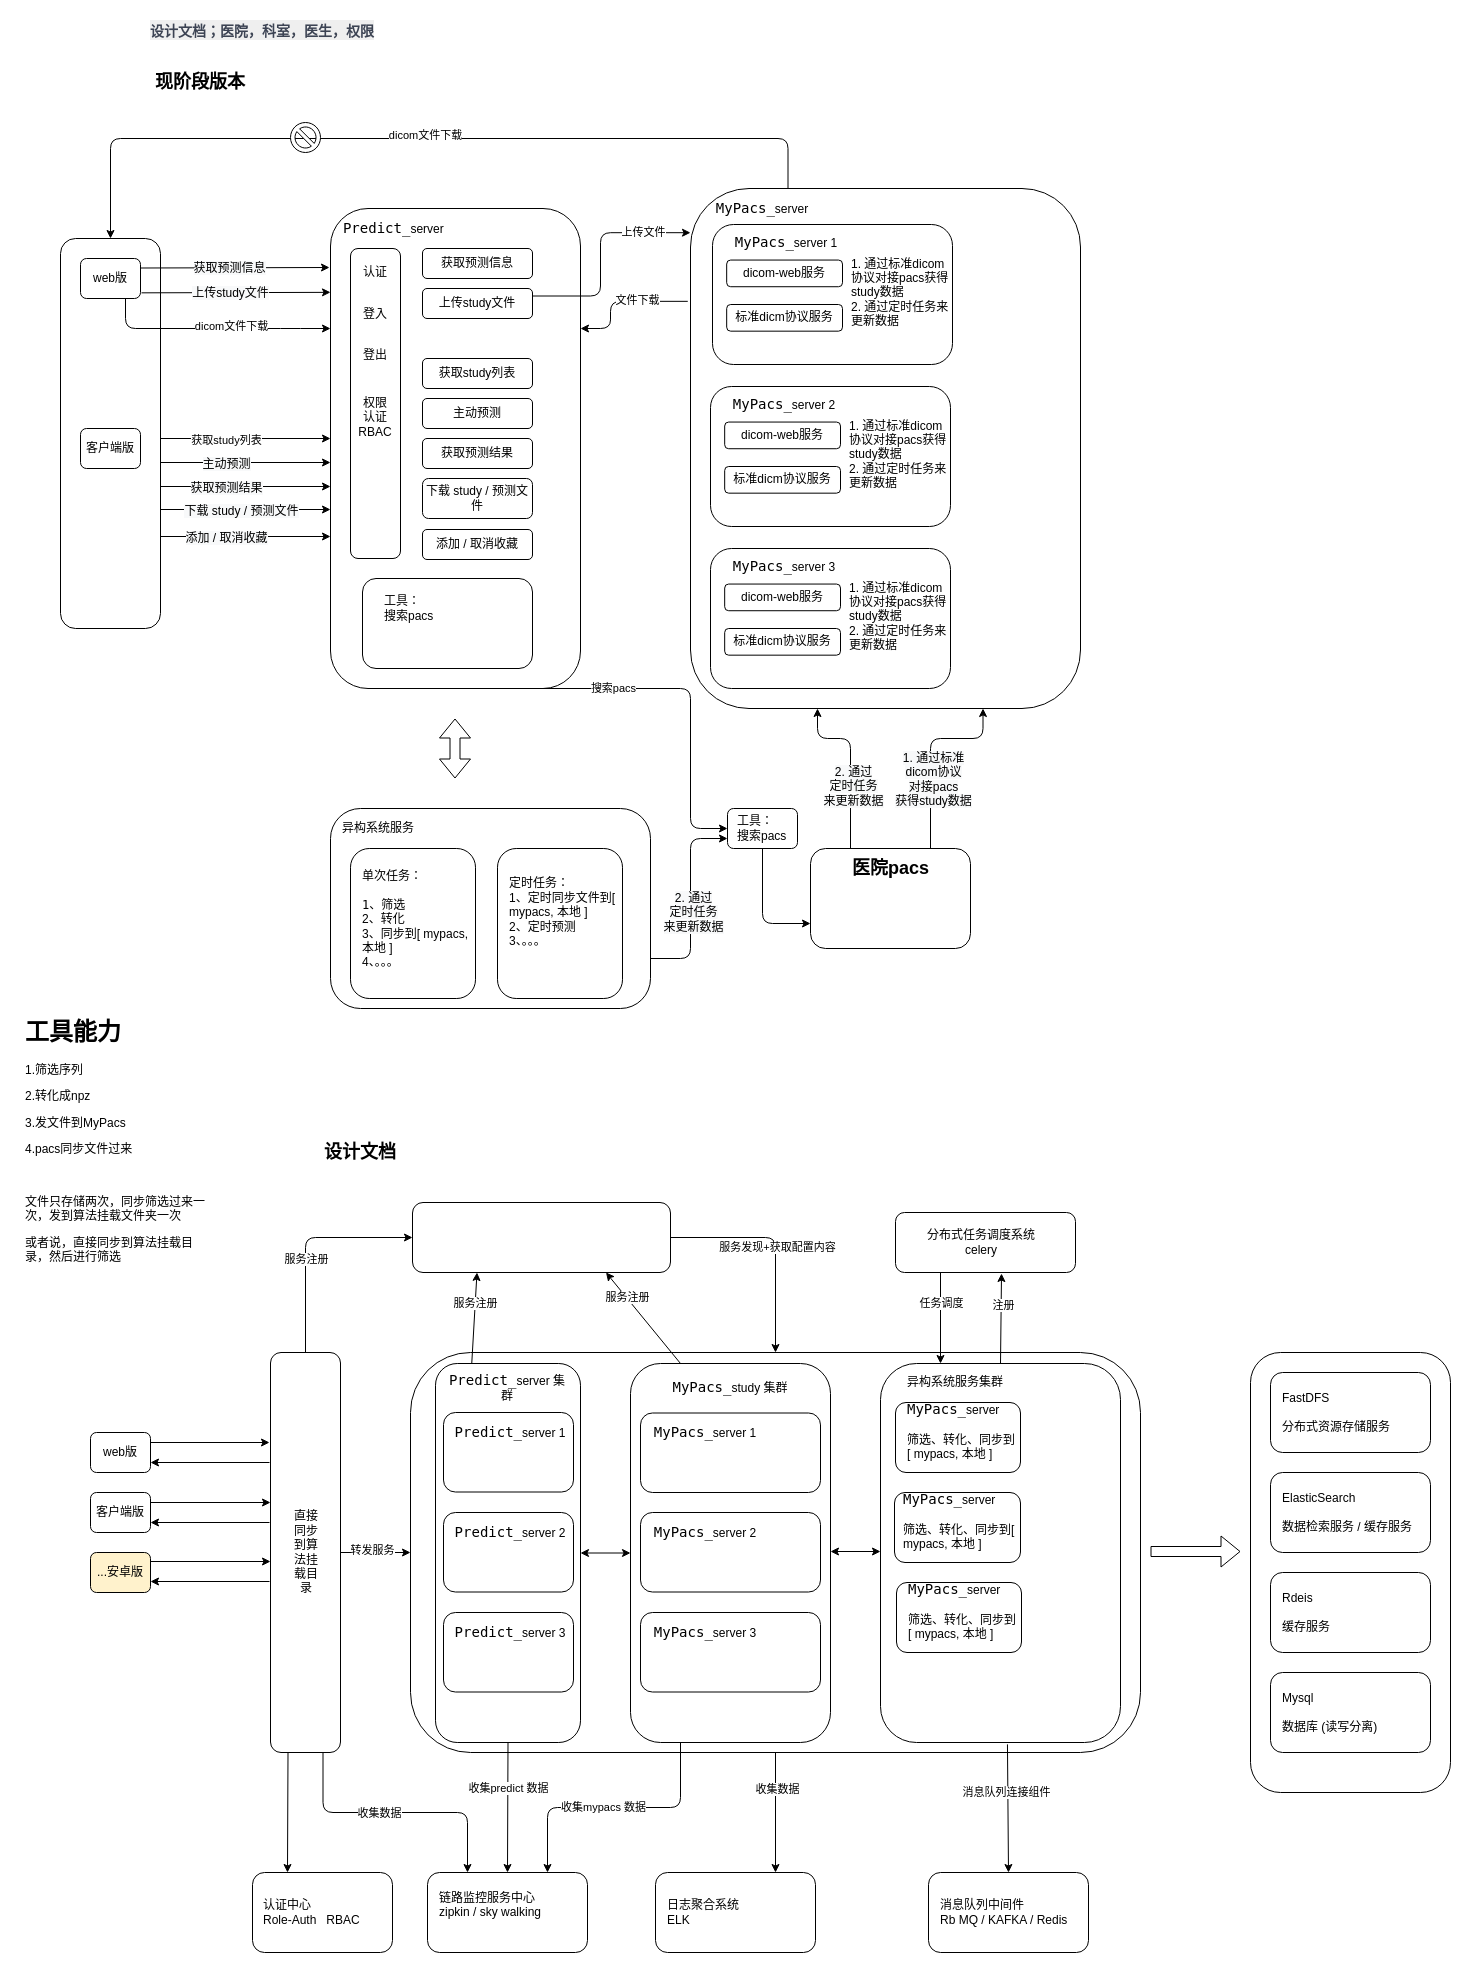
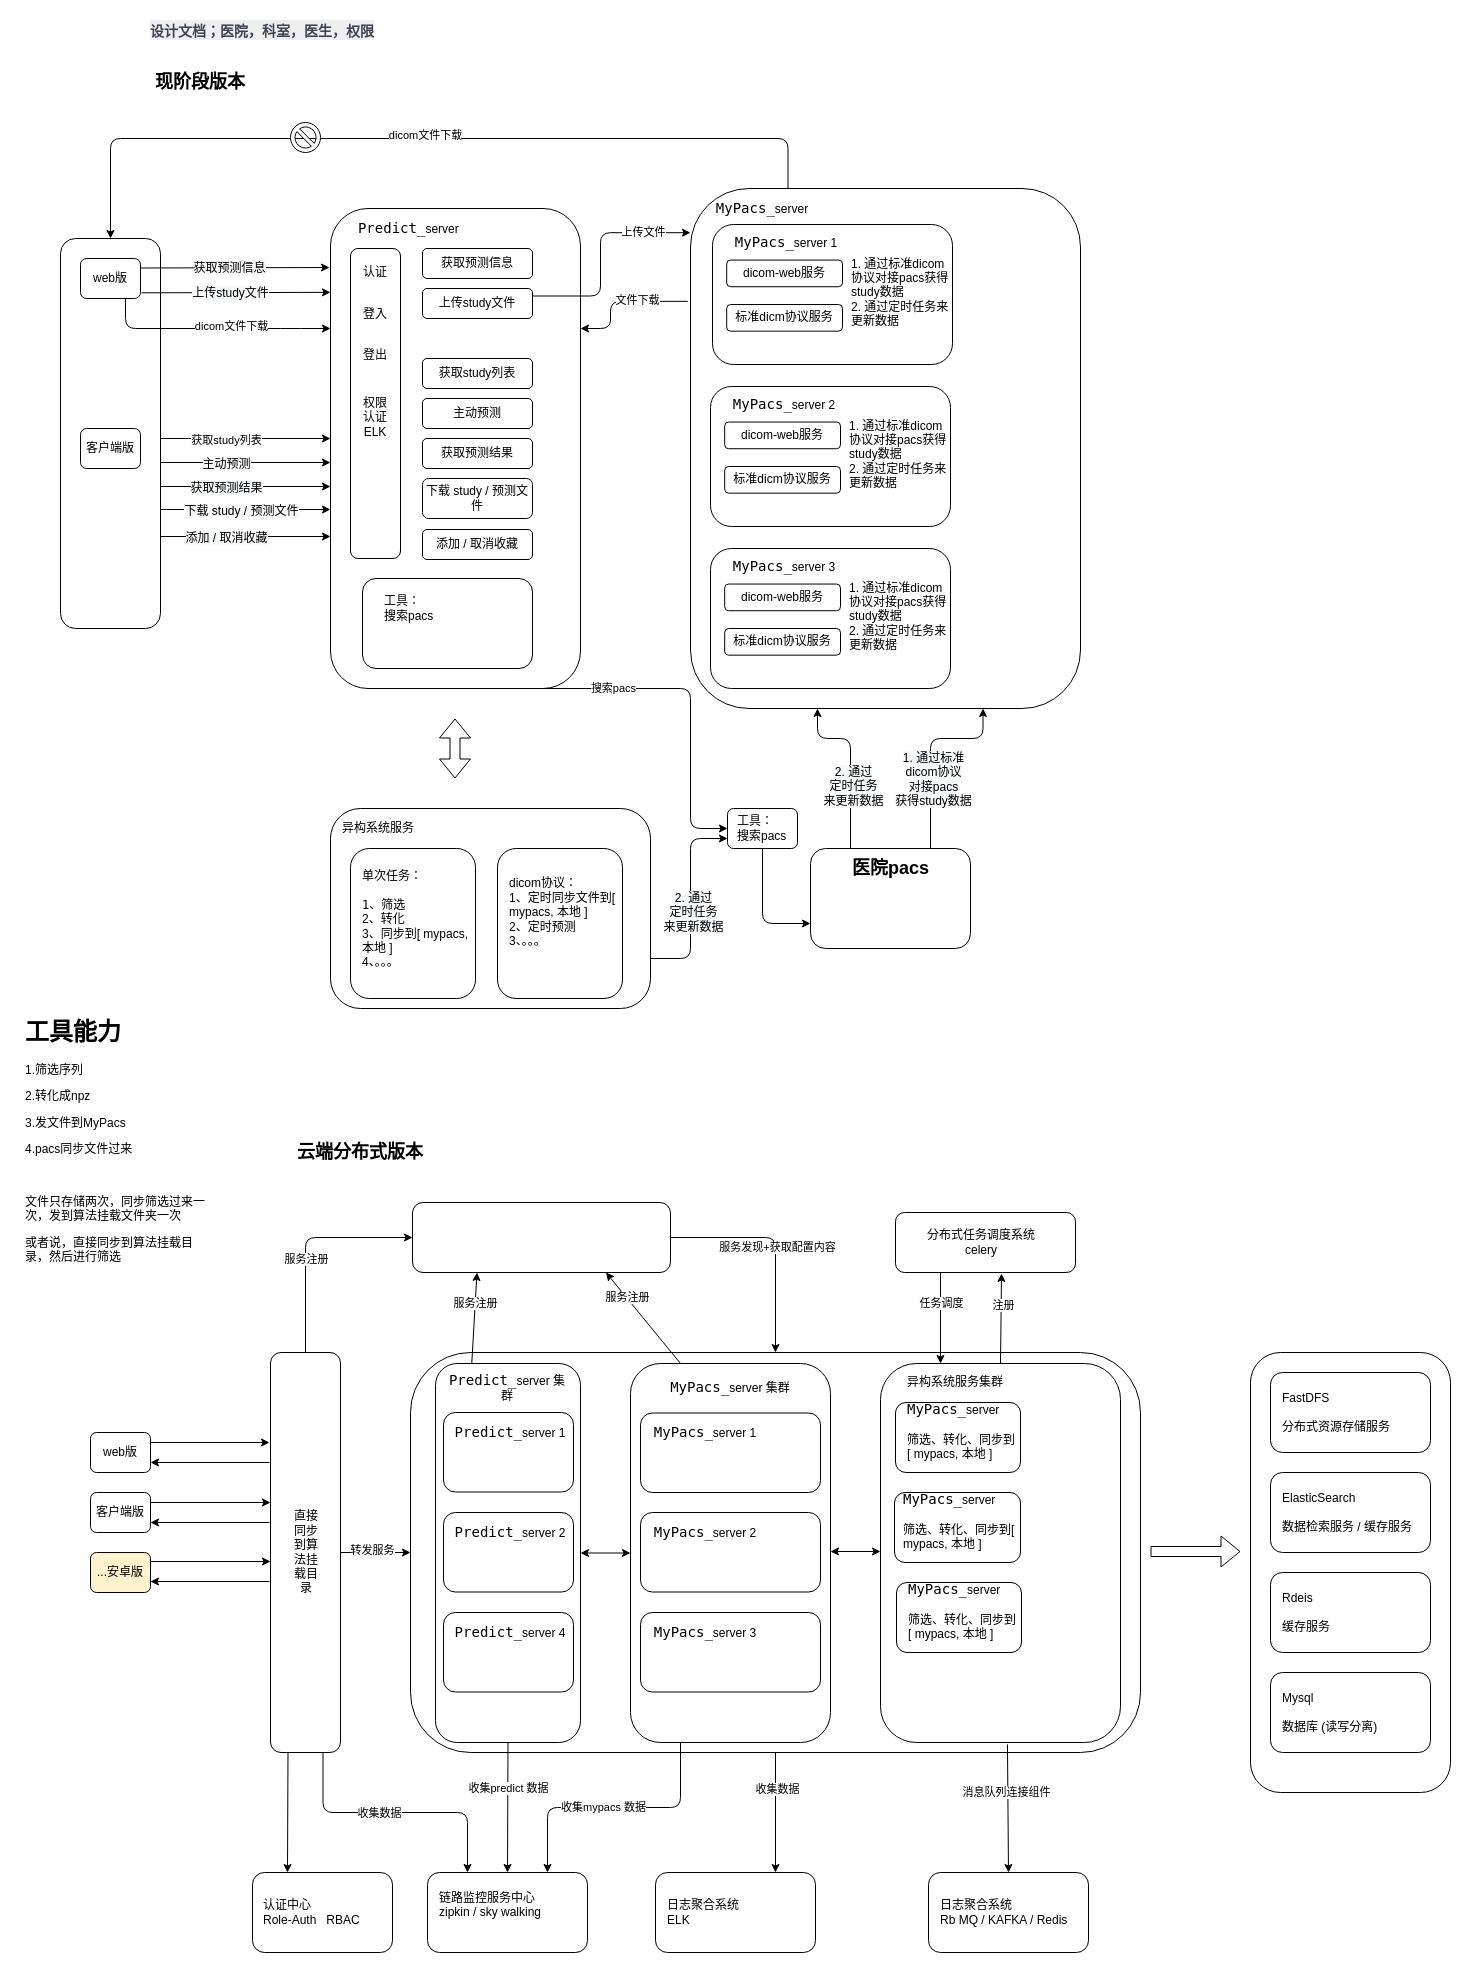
node "Predict_server": moved (396, 229) -> (411, 229)
node "权限 认证 RBAC": label "权限 认证 RBAC" -> "权限 认证 ELK"
node "定时任务： 1、定时同步文件到[ mypacs, 本地 ] 2、定时预测 3、。。。": label "定时任务： 1、定时同步文件到[ mypacs, 本地 ] 2、定时预测 3、。。。" -> "dicom协议： 1、定时同步文件到[ mypacs, 本地 ] 2、定时预测 3、。。。"
node "设计文档": label "设计文档" -> "云端分布式版本"
node "MyPacs_study 集群": label "MyPacs_study 集群" -> "MyPacs_server 集群"
node "Predict_server 3": label "Predict_server 3" -> "Predict_server 4"
node "消息队列中间件 Rb MQ / KAFKA / Redis": label "消息队列中间件 Rb MQ / KAFKA / Redis" -> "日志聚合系统 Rb MQ / KAFKA / Redis"
